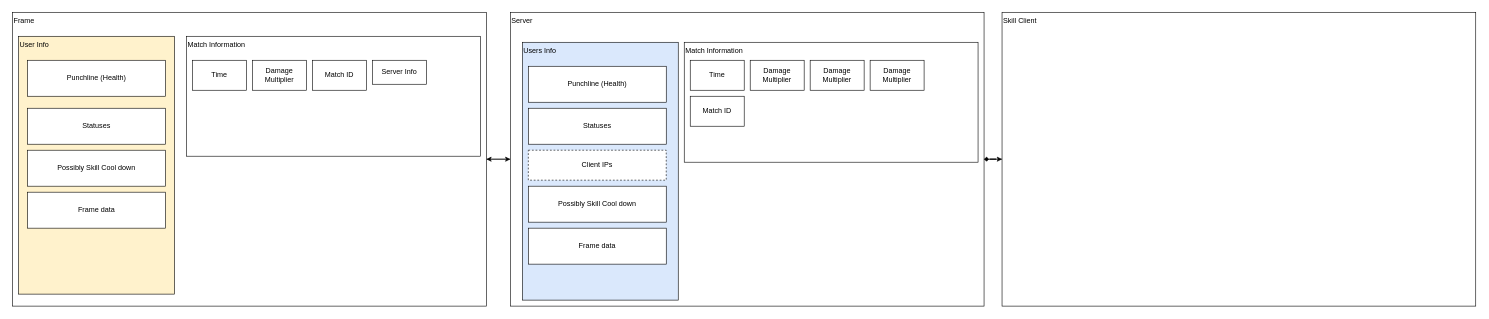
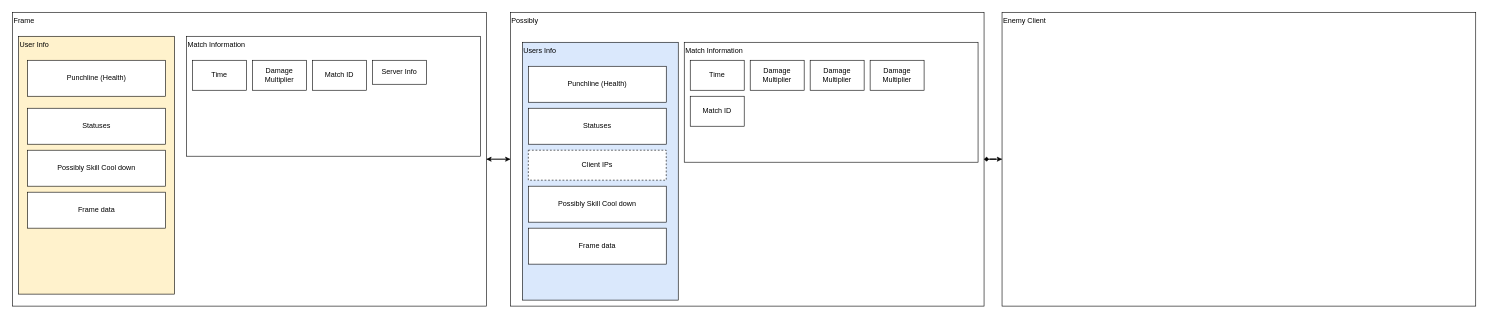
node "Server": label "Server" -> "Possibly"
node "Skill Client": label "Skill Client" -> "Enemy Client"
